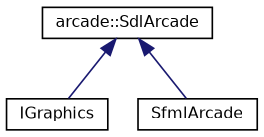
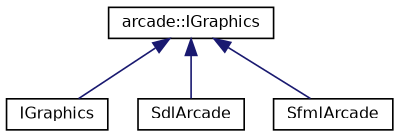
node "arcade::SdlArcade": label "arcade::SdlArcade" -> "arcade::IGraphics"
node "SdlArcade": added
